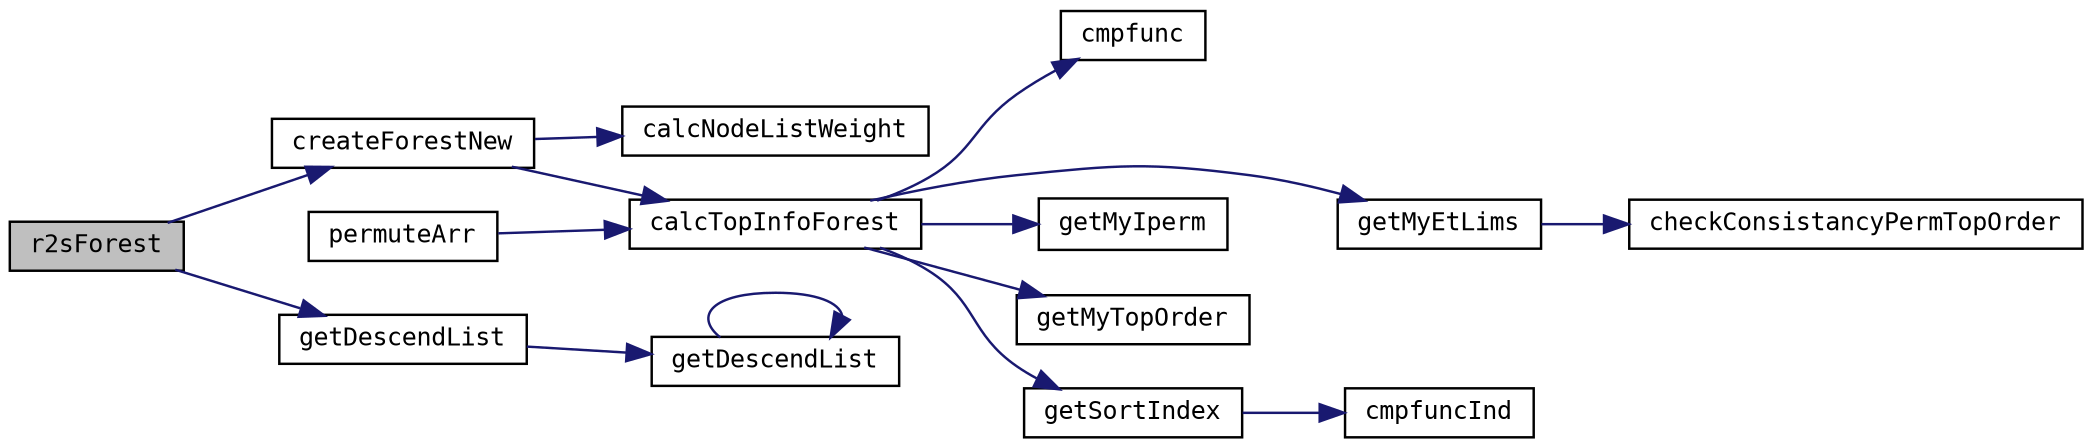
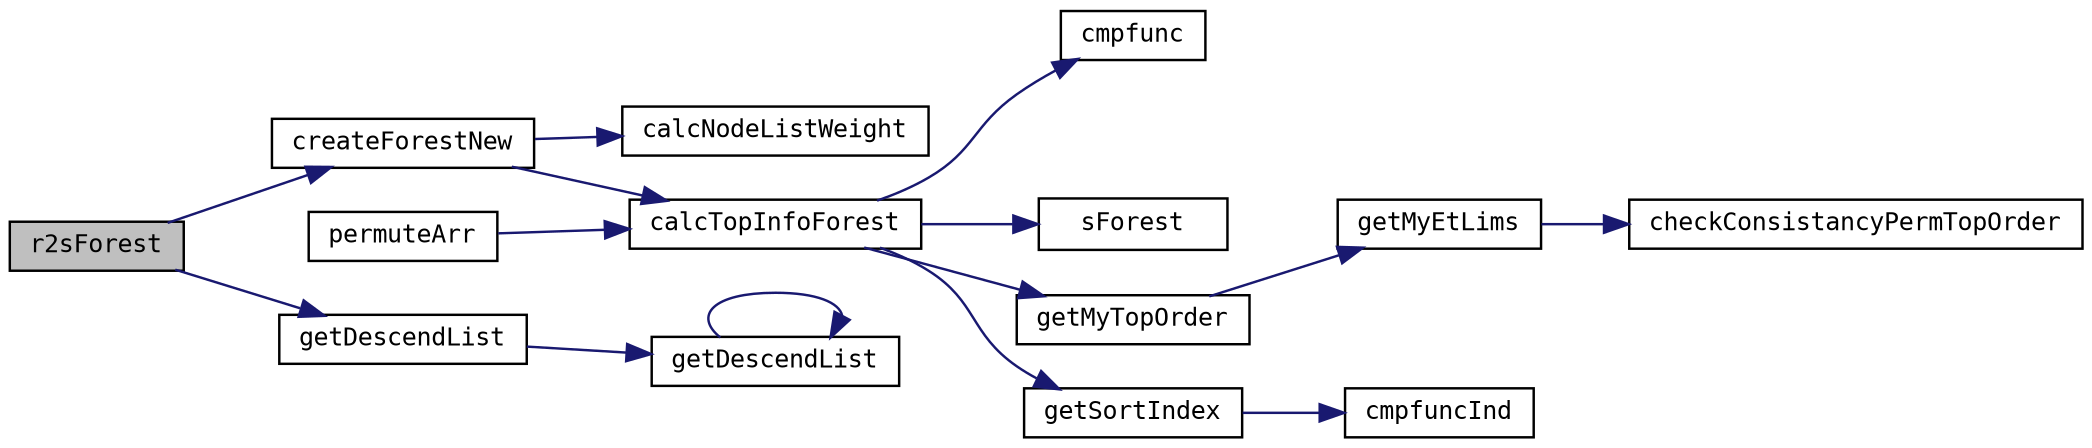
edge "calcTopInfoForest" -> "getMyEtLims": now "getMyTopOrder" -> "getMyEtLims"
node "getMyIperm": label "getMyIperm" -> "sForest"
